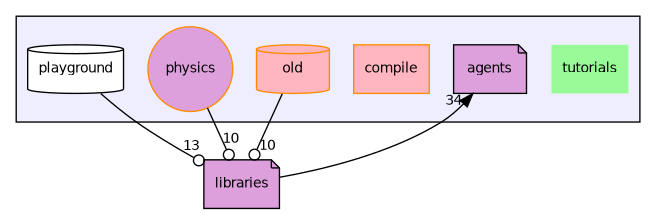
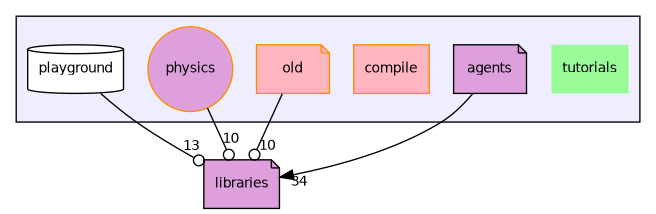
node "old": shape cylinder -> note
edge "libraries" -> "agents": reversed
